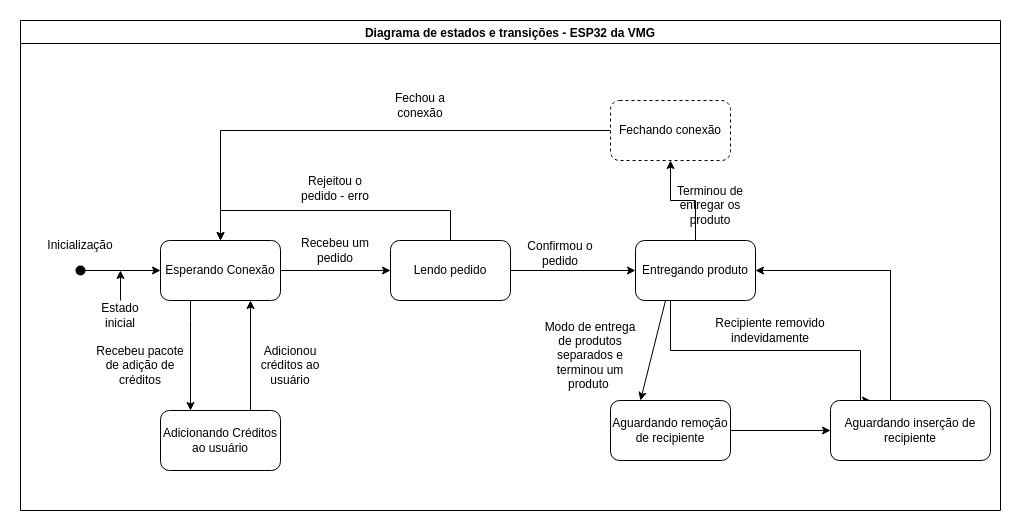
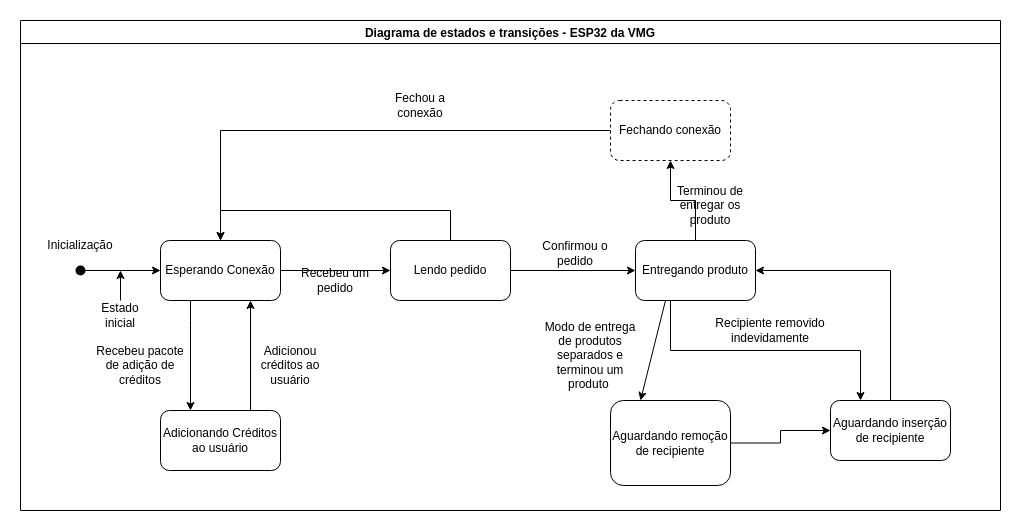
node "Rejeitou o pedido - erro": removed
node "Recebeu um pedido": moved (336, 251) -> (336, 281)
node "Confirmou o pedido": moved (561, 253) -> (576, 253)
node "Aguardando remoção de recipiente": size 120x60 -> 120x85
node "Aguardando inserção de recipiente": size 160x60 -> 120x60
